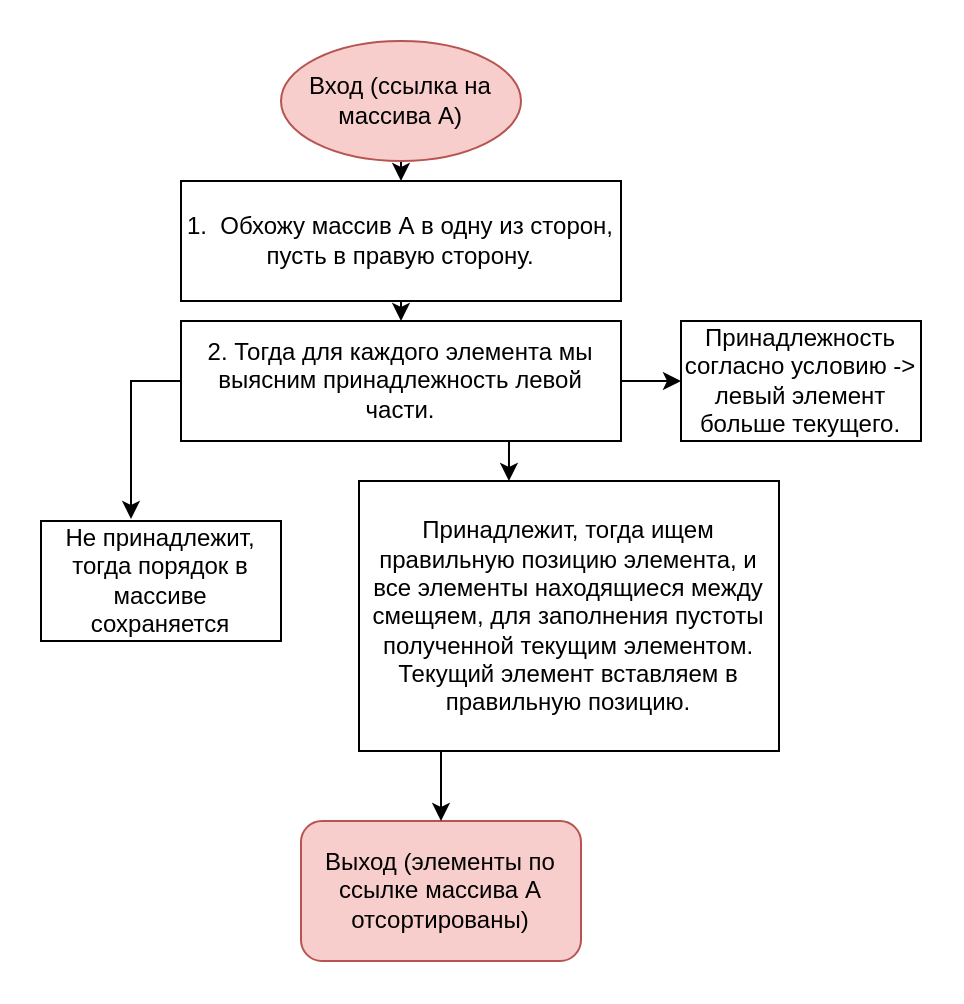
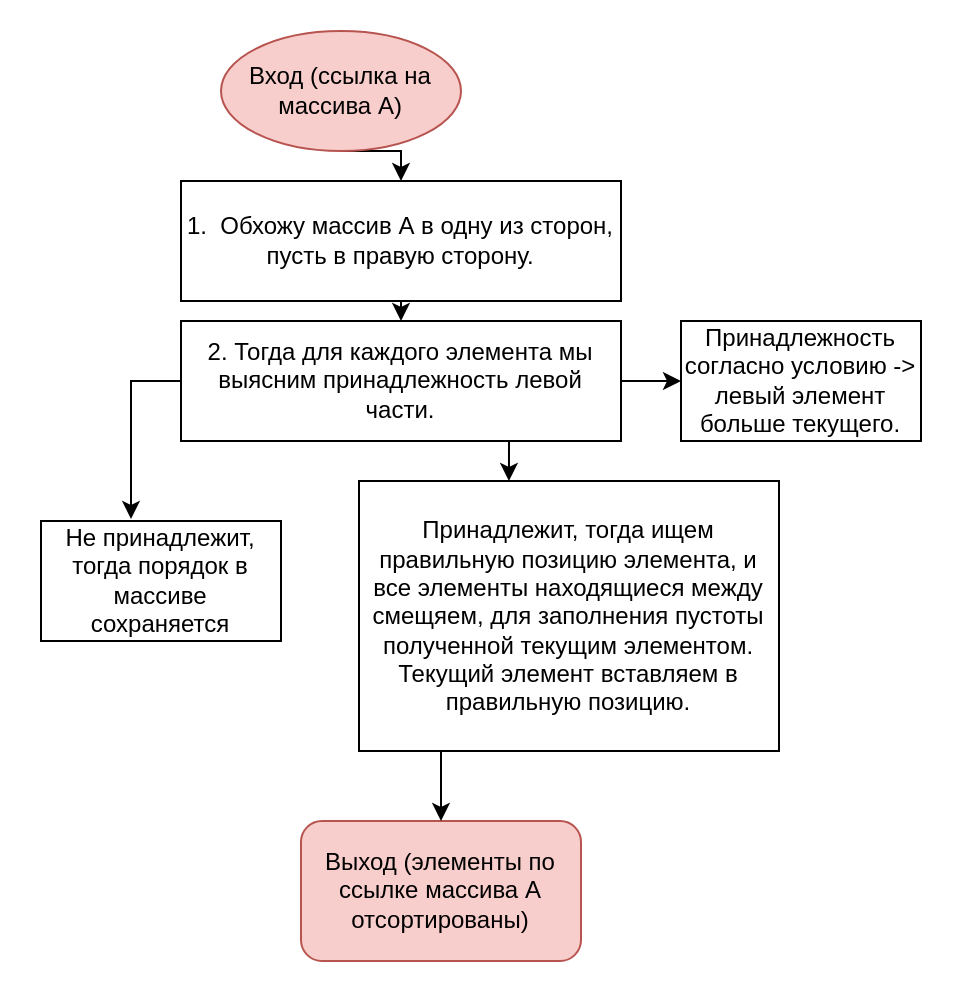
node "Вход (ссылка на массива А)": moved (401, 101) -> (341, 91)
